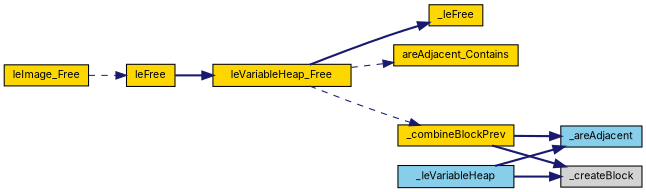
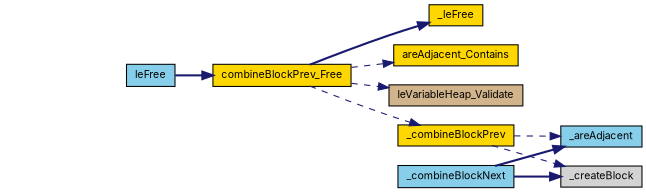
node "leImage_Free": removed
node "leFree": fillcolor gold -> skyblue
node "leVariableHeap_Free": label "leVariableHeap_Free" -> "combineBlockPrev_Free"
node "leVariableHeap_Validate": added
edge "_combineBlockPrev" -> "_areAdjacent": style bold -> dashed
edge "_combineBlockPrev" -> "_createBlock": style bold -> dashed
node "_leVariableHeap": label "_leVariableHeap" -> "_combineBlockNext"
